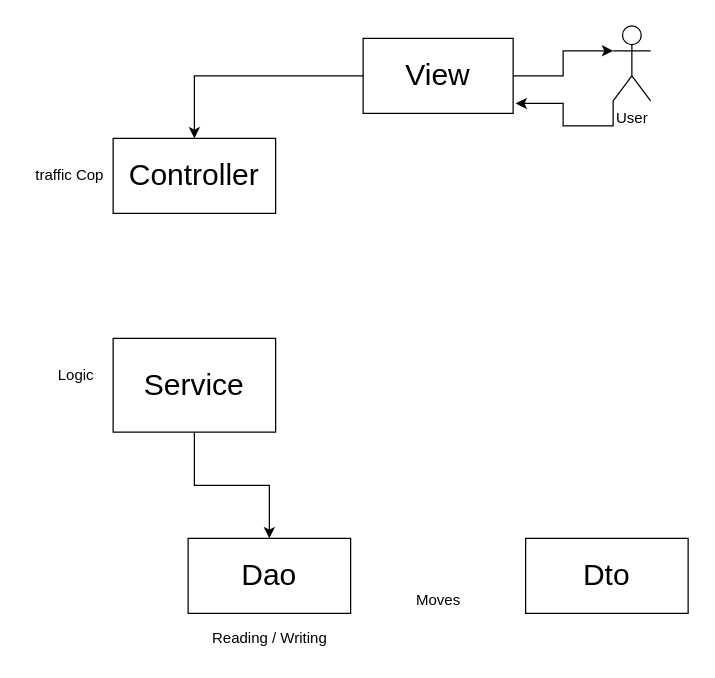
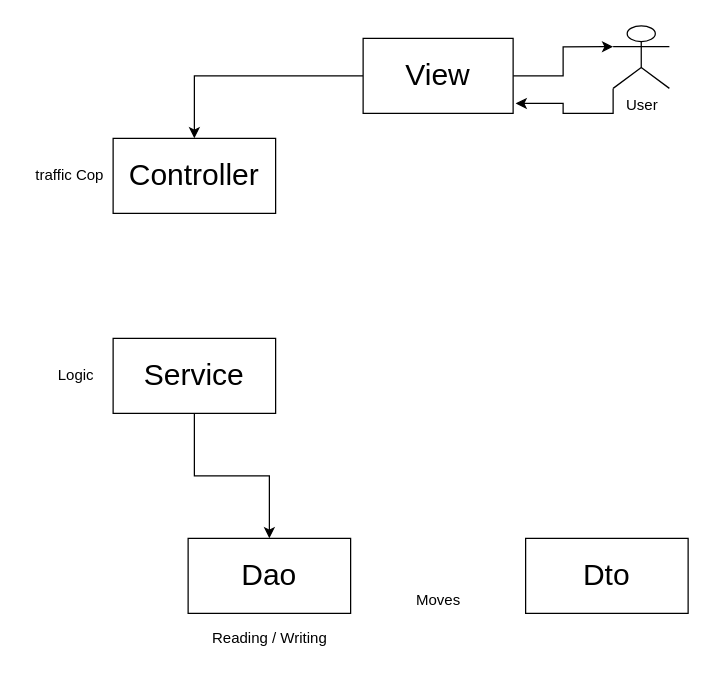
node "User": size 38x75 -> 56x63
node "Service": size 163x94 -> 163x75
